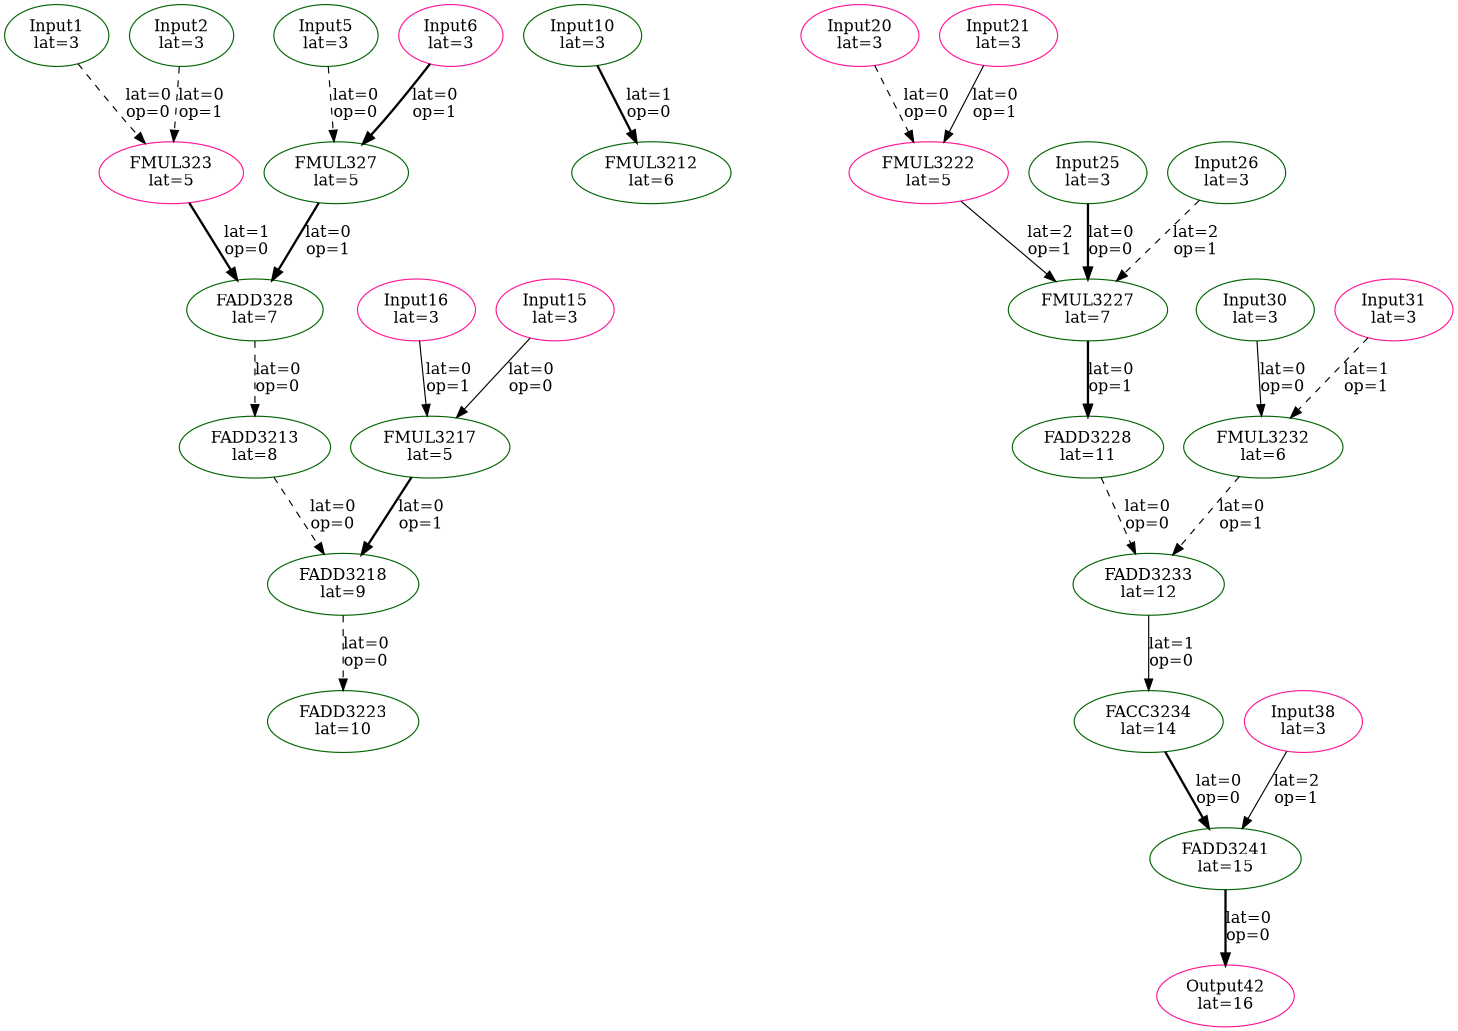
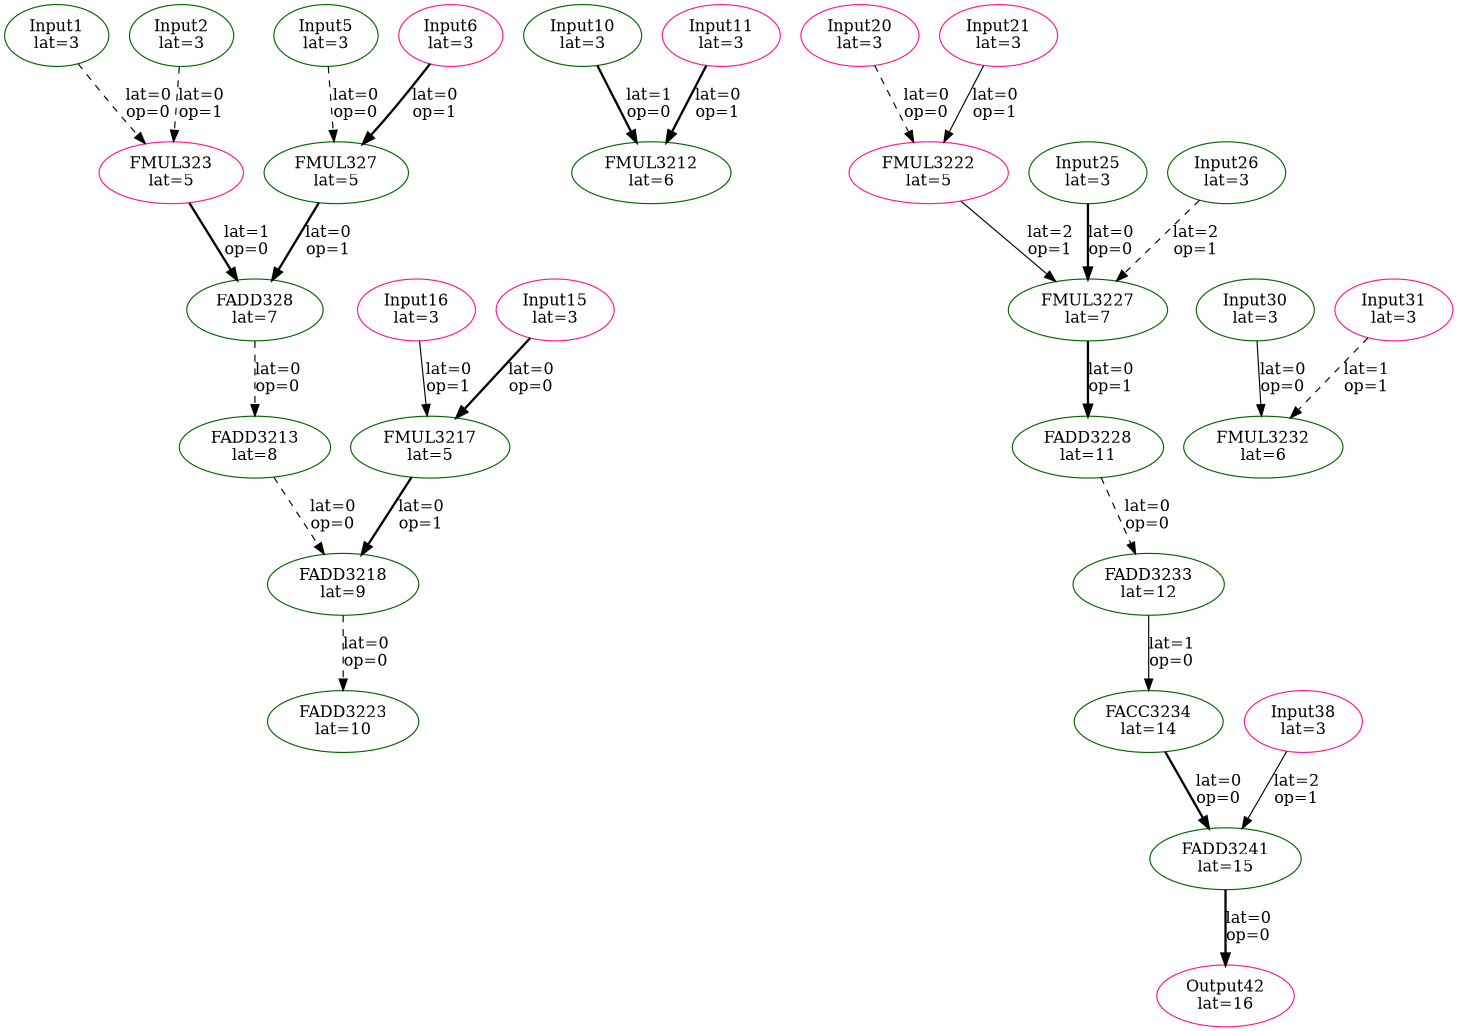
node "Input11 lat=3": added
edge "Input15 lat=3" -> "FMUL3217 lat=5": style solid -> bold
edge "FMUL3232 lat=6" -> "FADD3233 lat=12": removed, label "lat=0 op=1"
